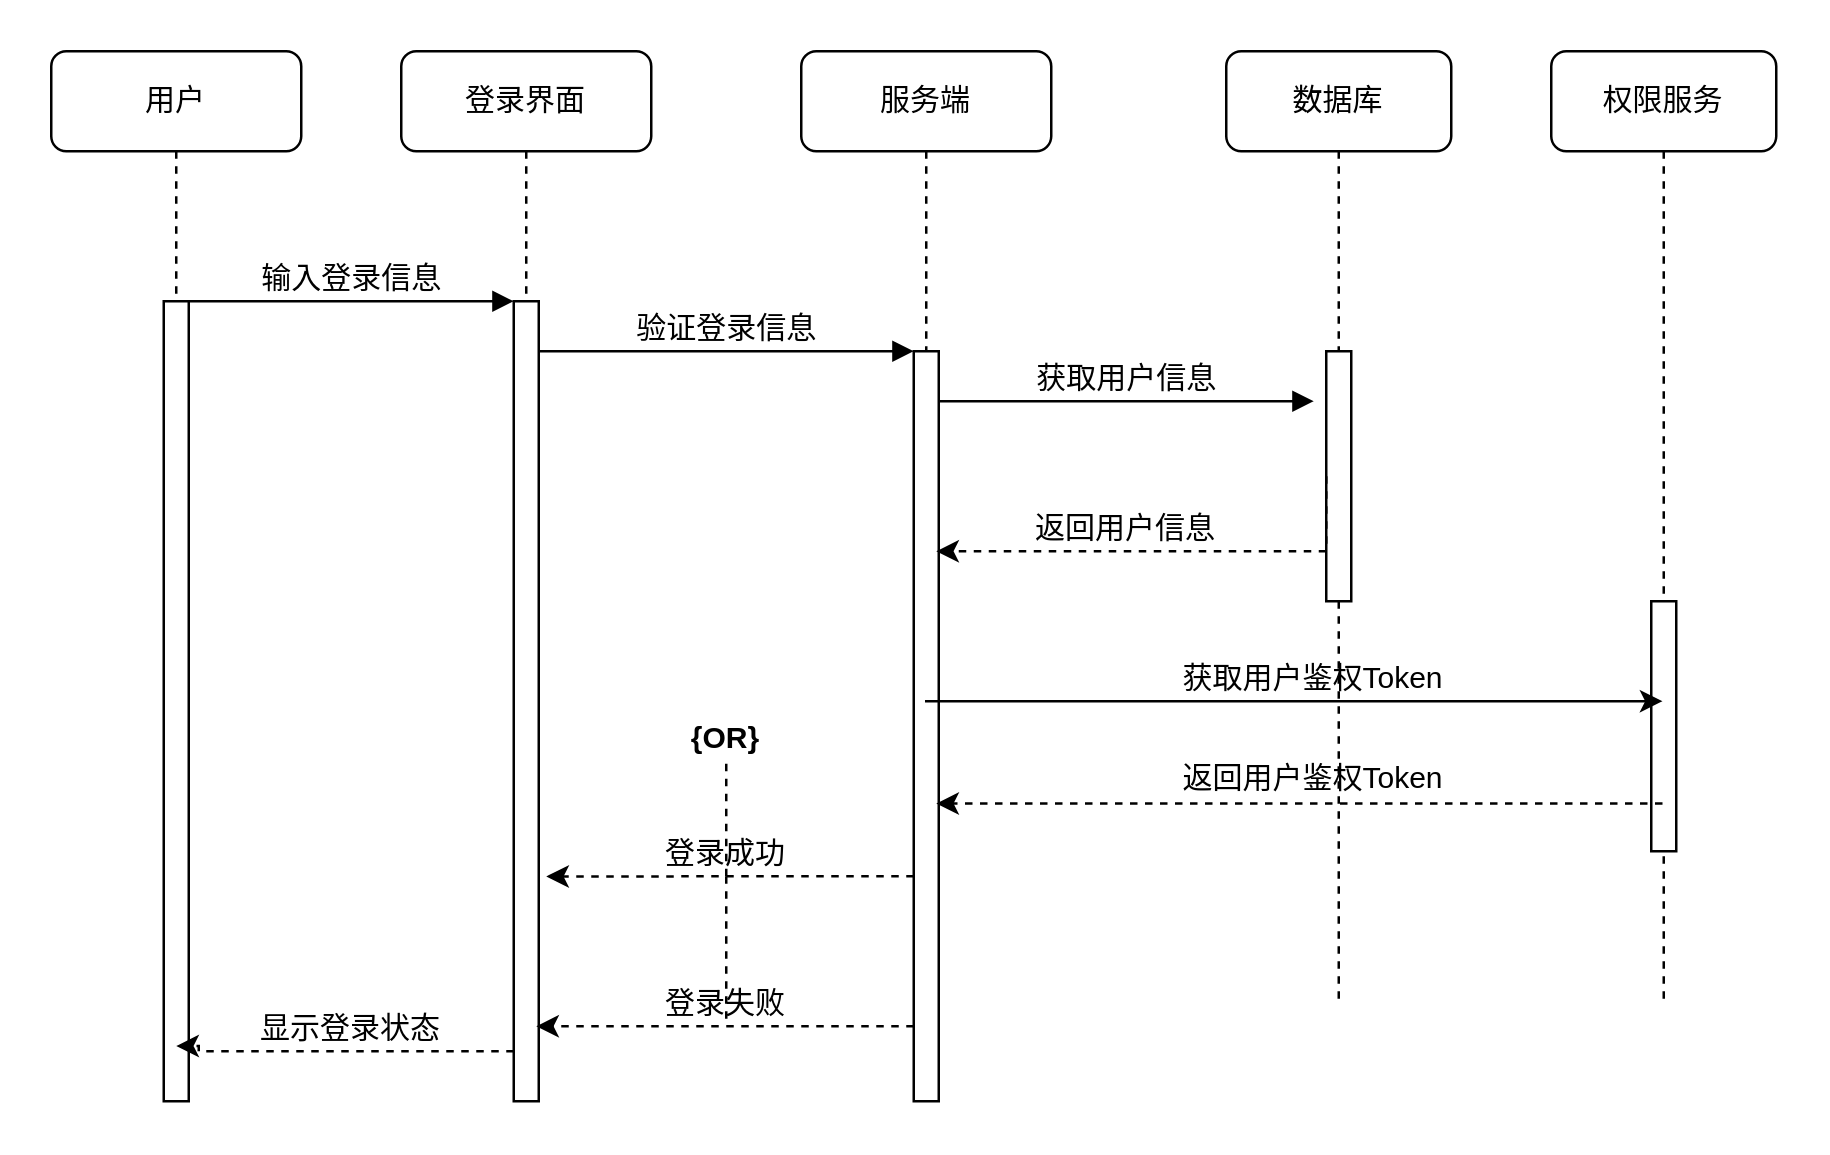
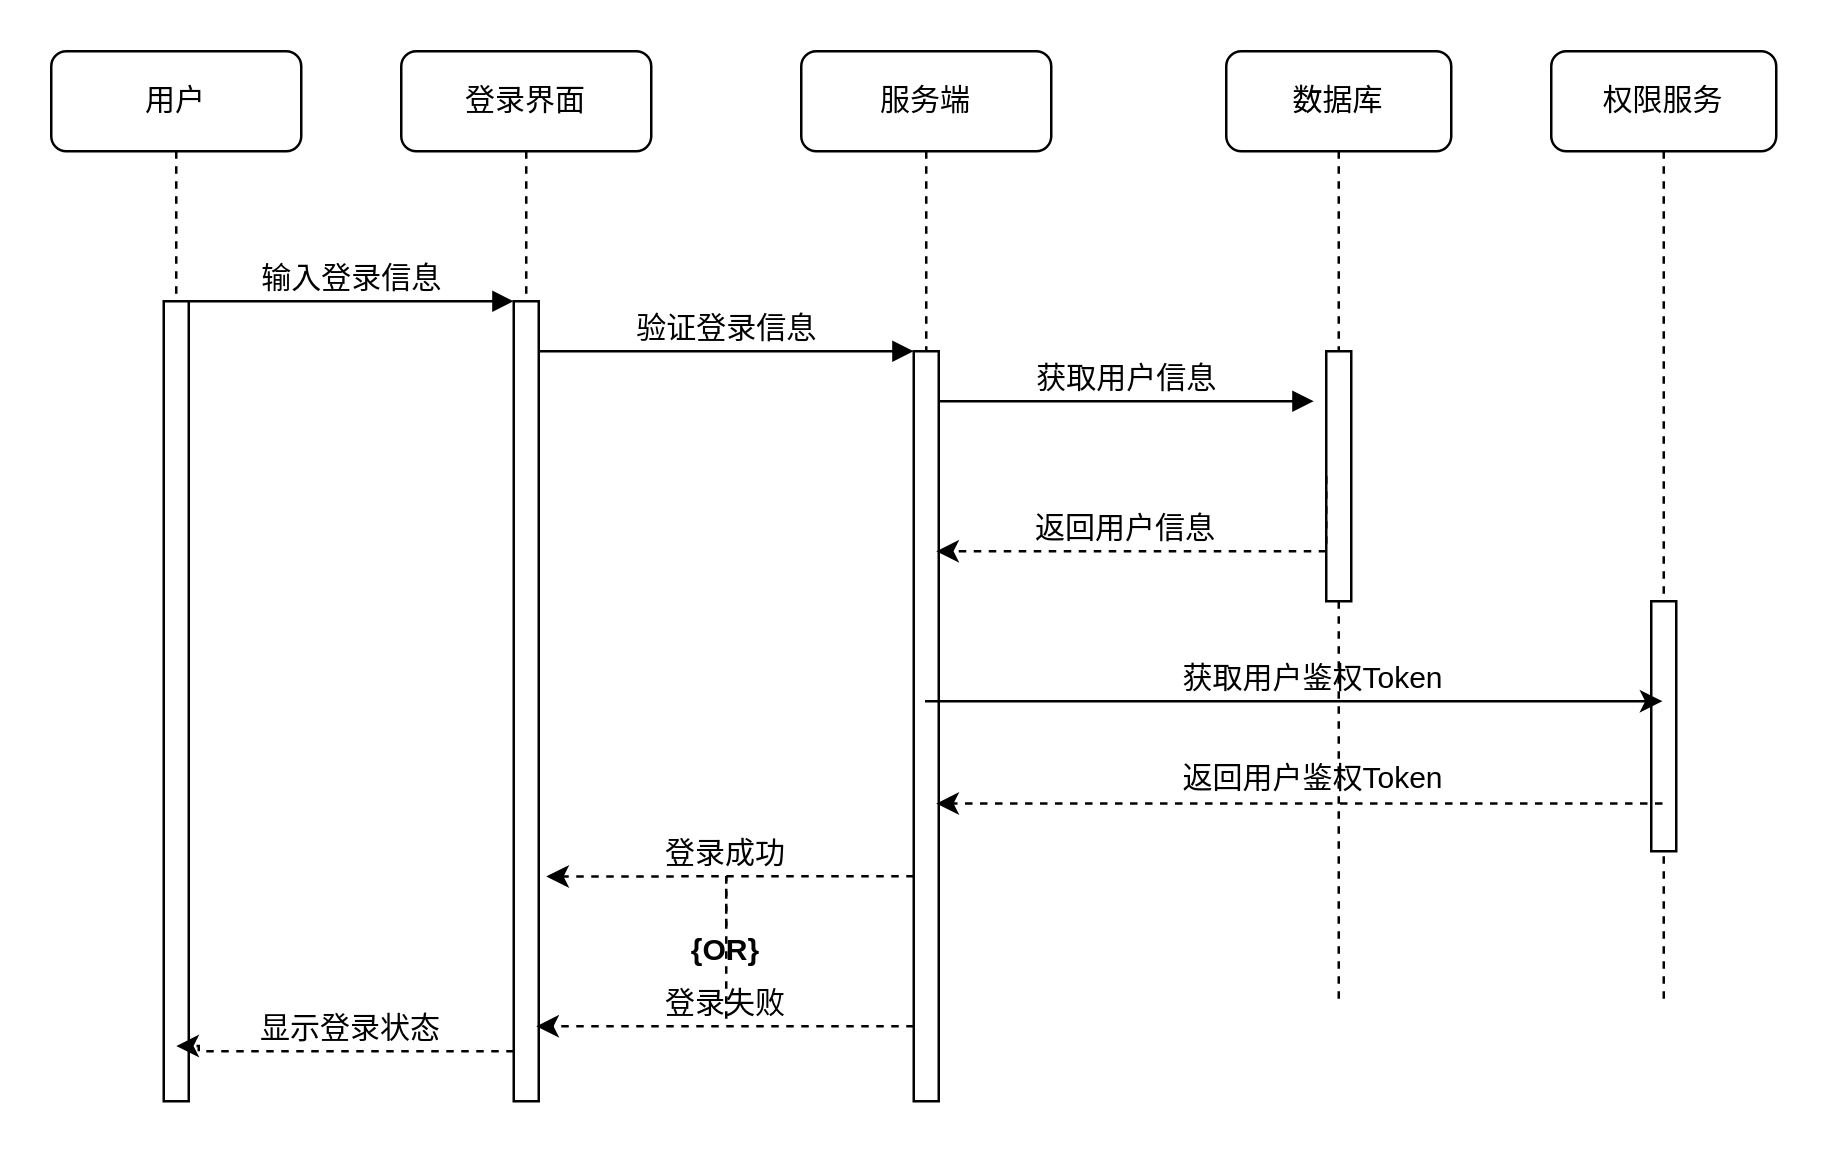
node "{OR}": moved (726, 739) -> (726, 951)
